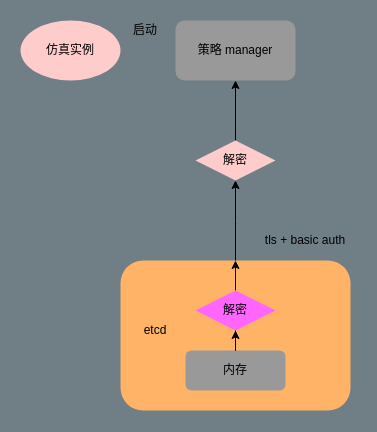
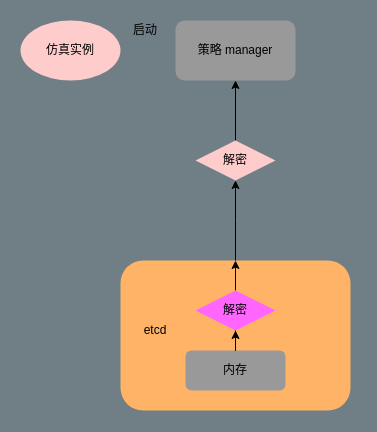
node "tls + basic auth": removed
